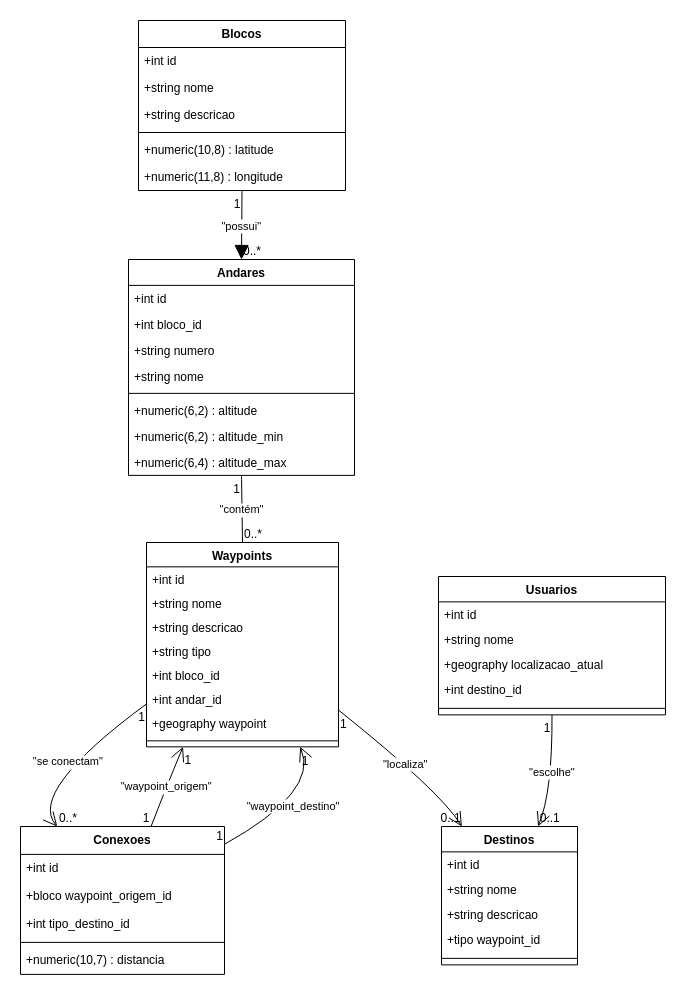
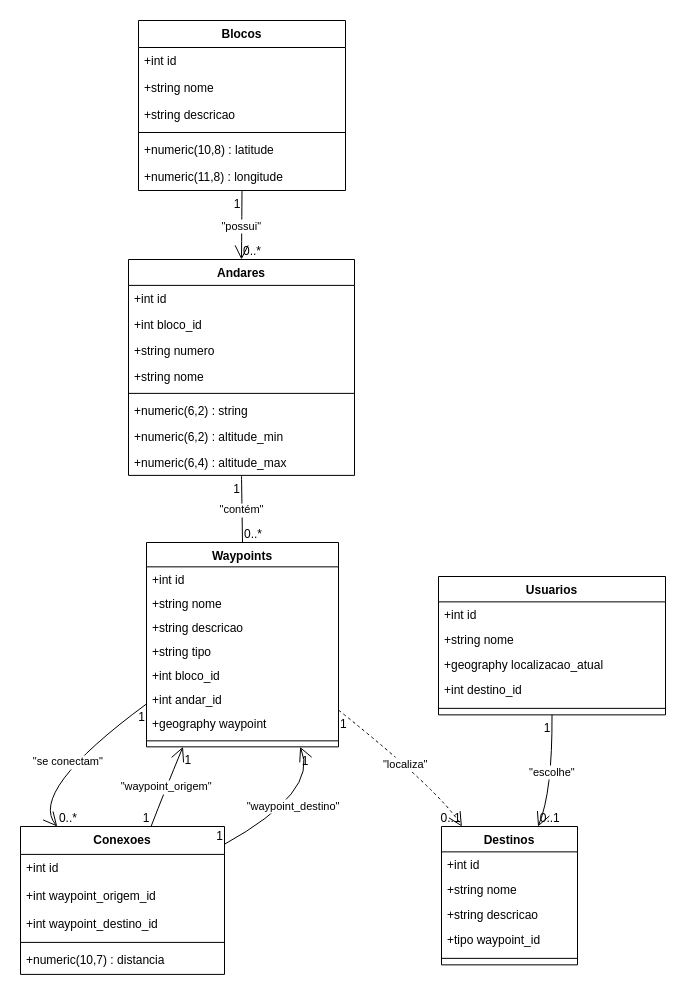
edge "Blocos" -> "Andares": arrowhead block -> open
node "+numeric(6,2) : altitude": label "+numeric(6,2) : altitude" -> "+numeric(6,2) : string"
edge "Waypoints" -> "Destinos": style solid -> dashed
node "+bloco waypoint_origem_id": label "+bloco waypoint_origem_id" -> "+int waypoint_origem_id"
node "+int tipo_destino_id": label "+int tipo_destino_id" -> "+int waypoint_destino_id"
